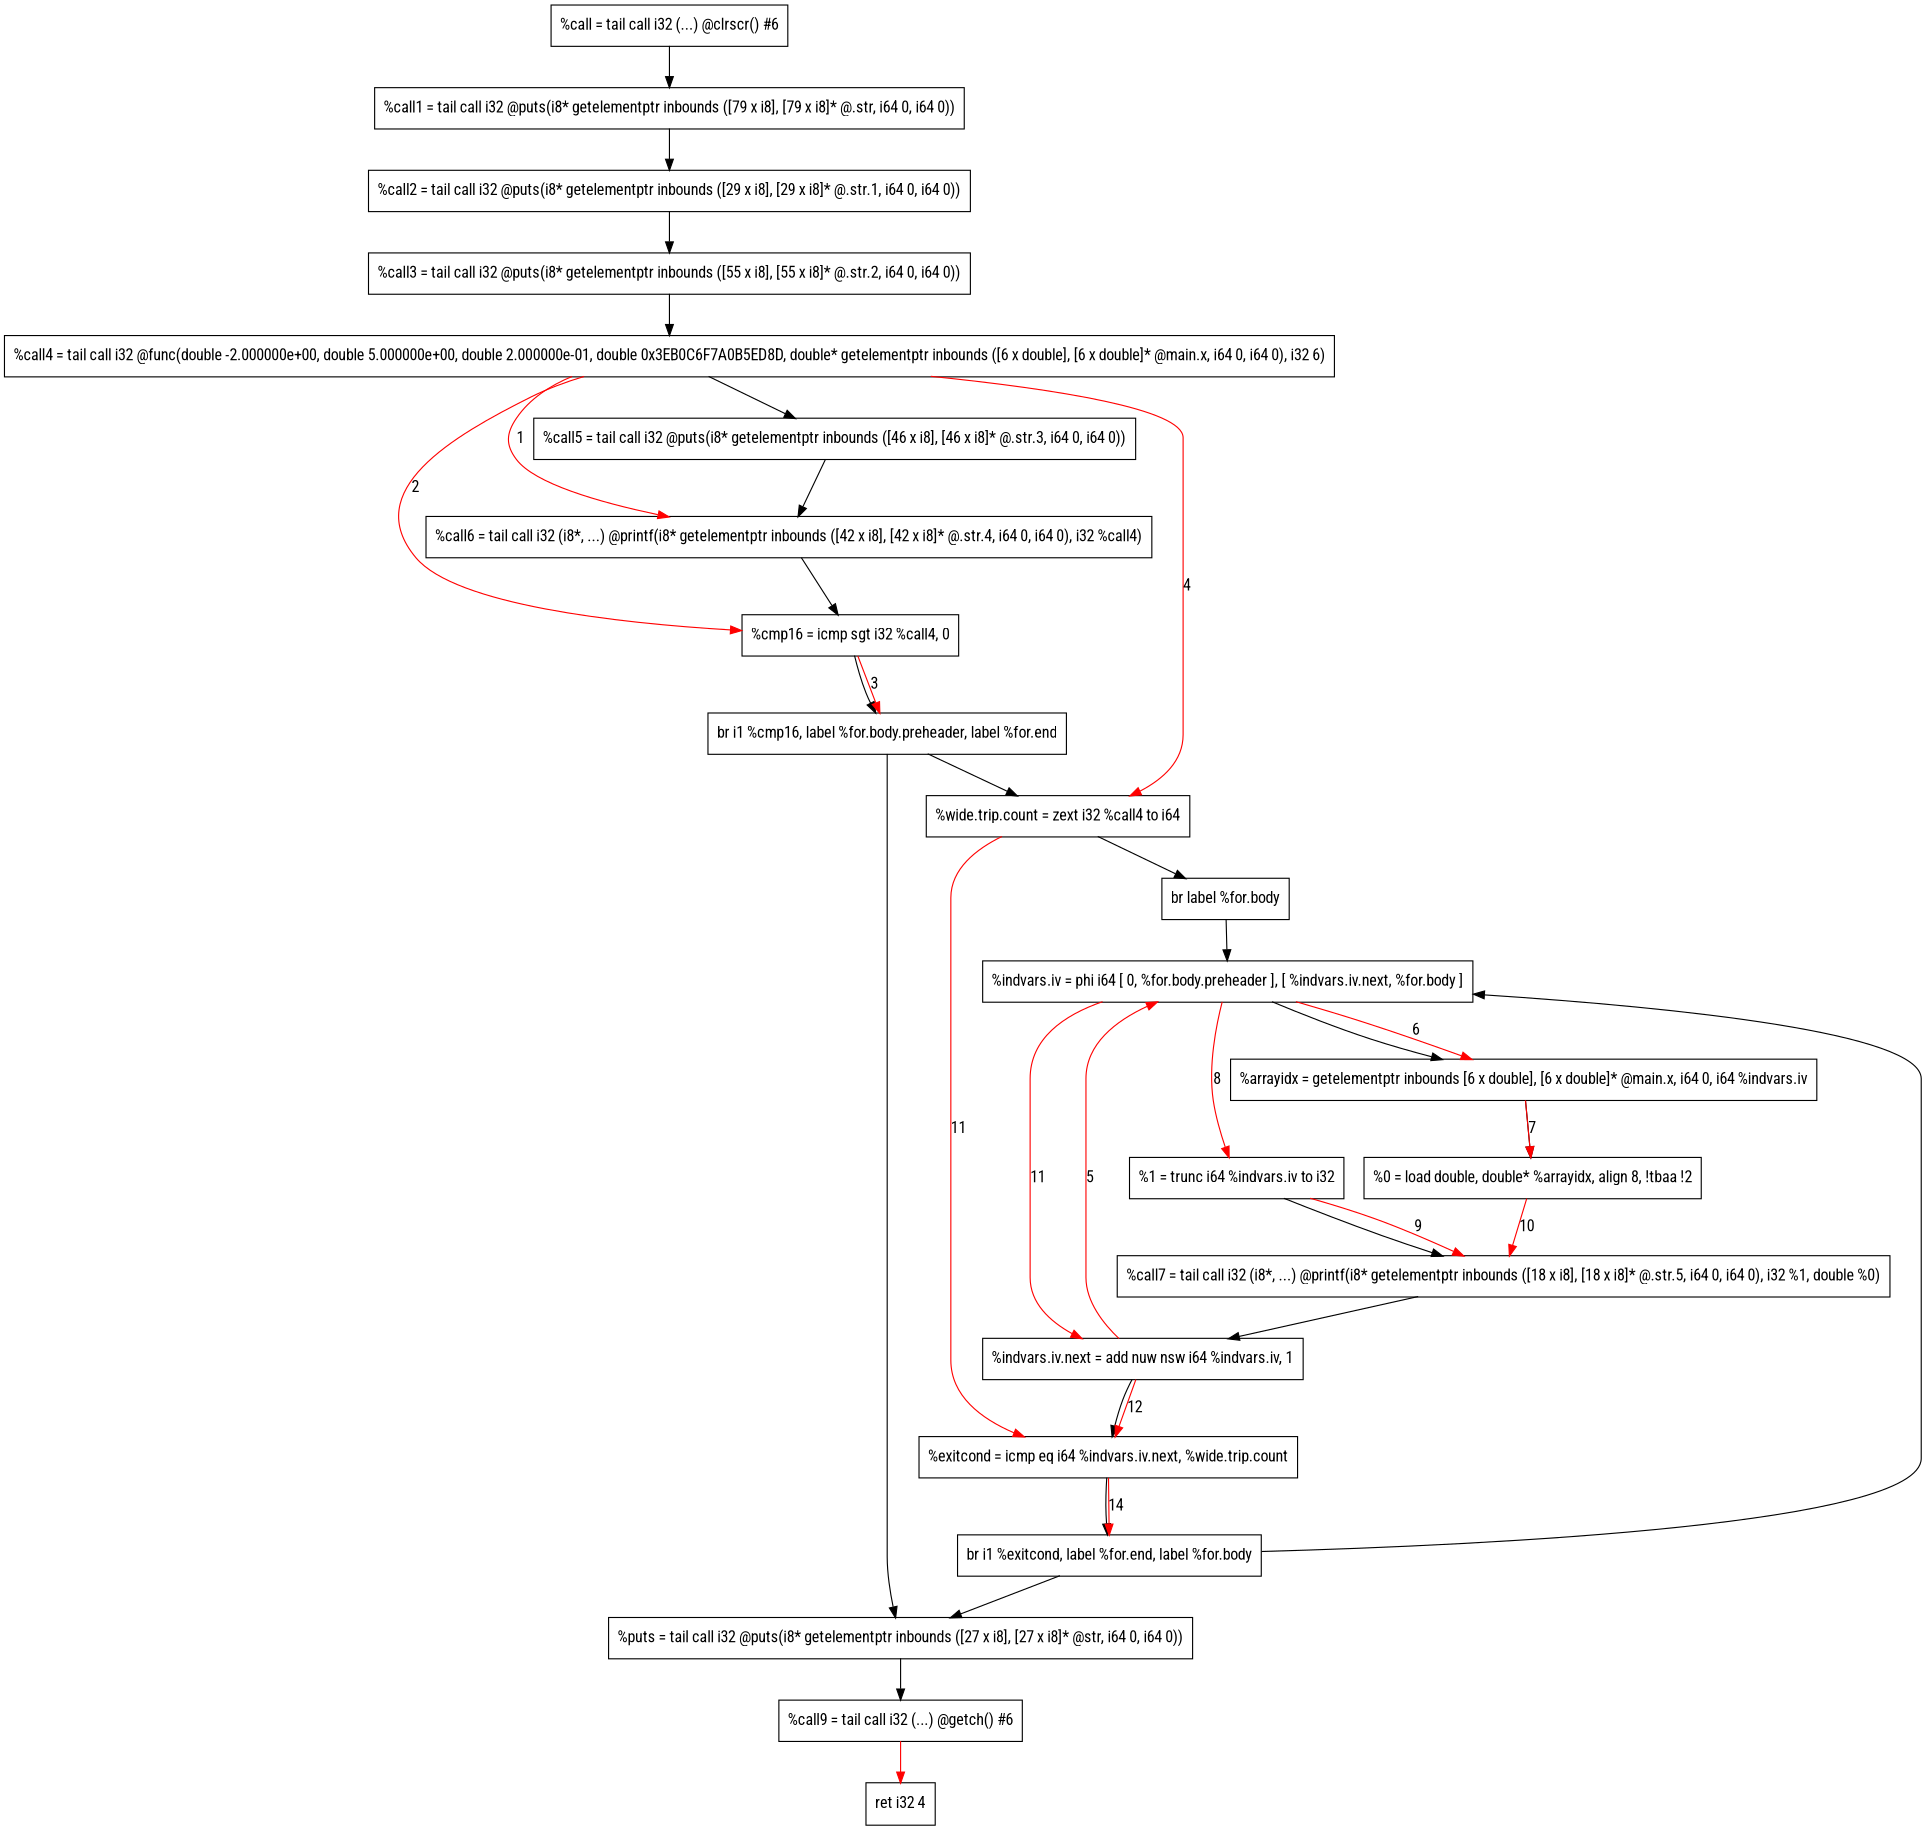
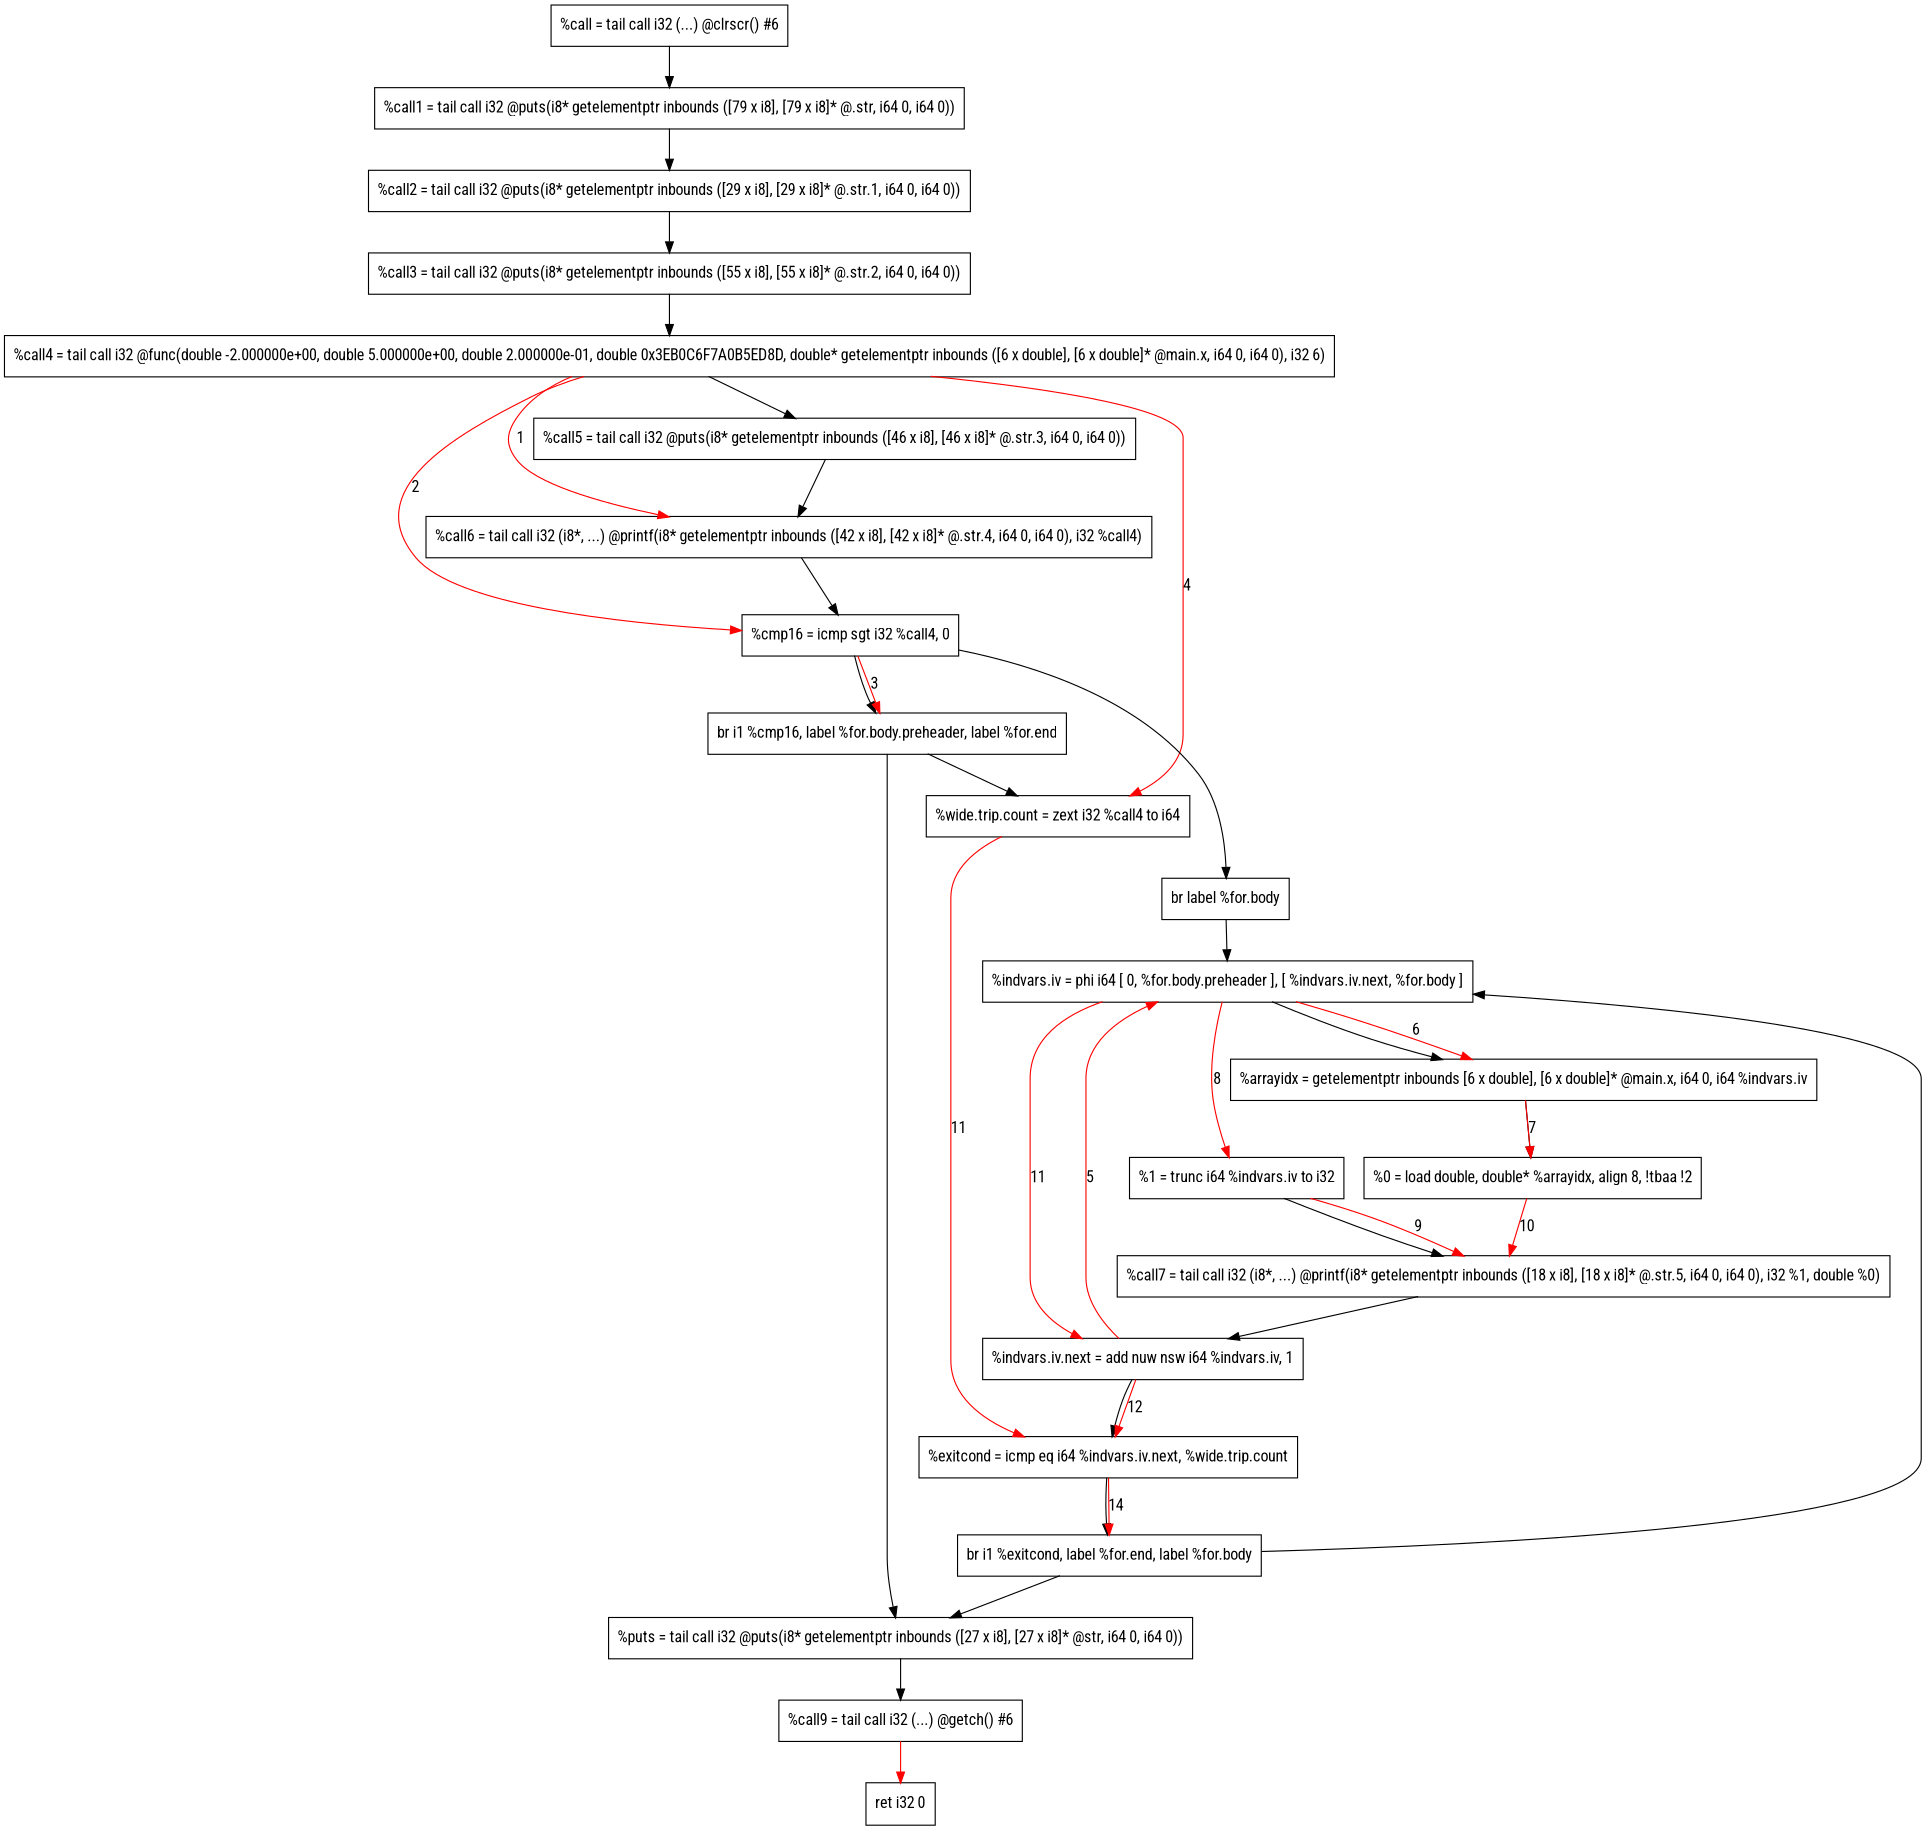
edge "%wide.trip.count = zext i32 %call4 to i64" -> "br label %for.body": now "%cmp16 = icmp sgt i32 %call4, 0" -> "br label %for.body"
node "ret i32 4": label "ret i32 4" -> "ret i32 0"
